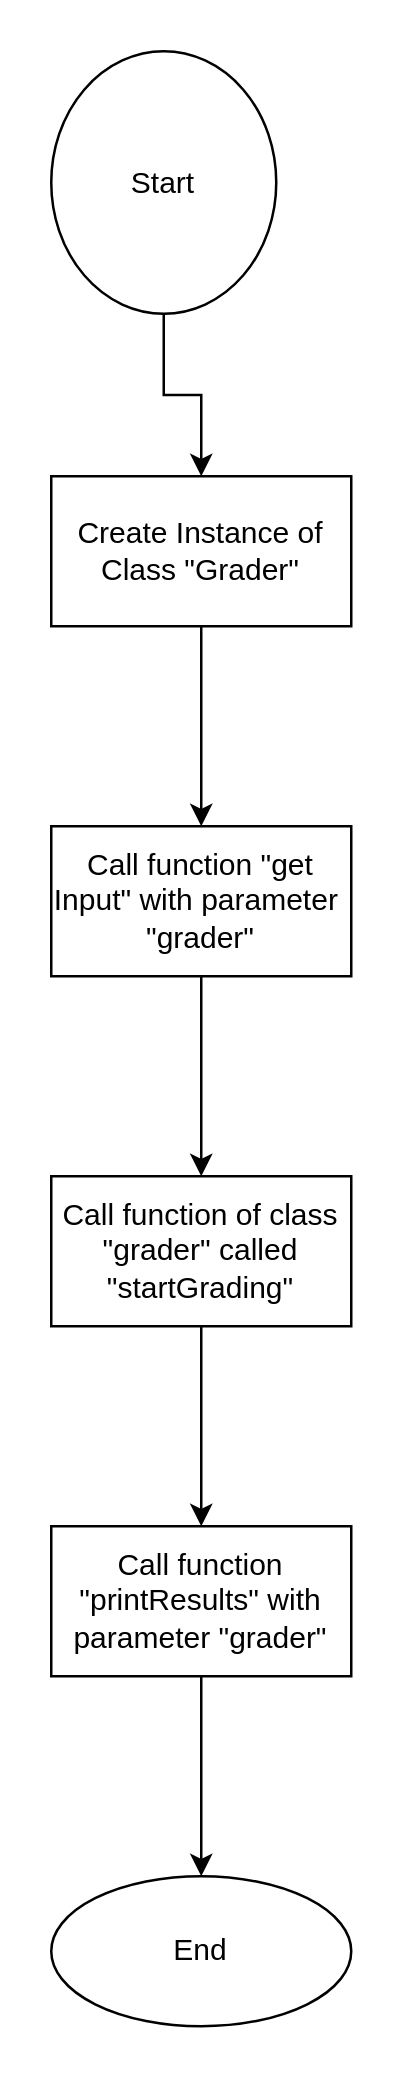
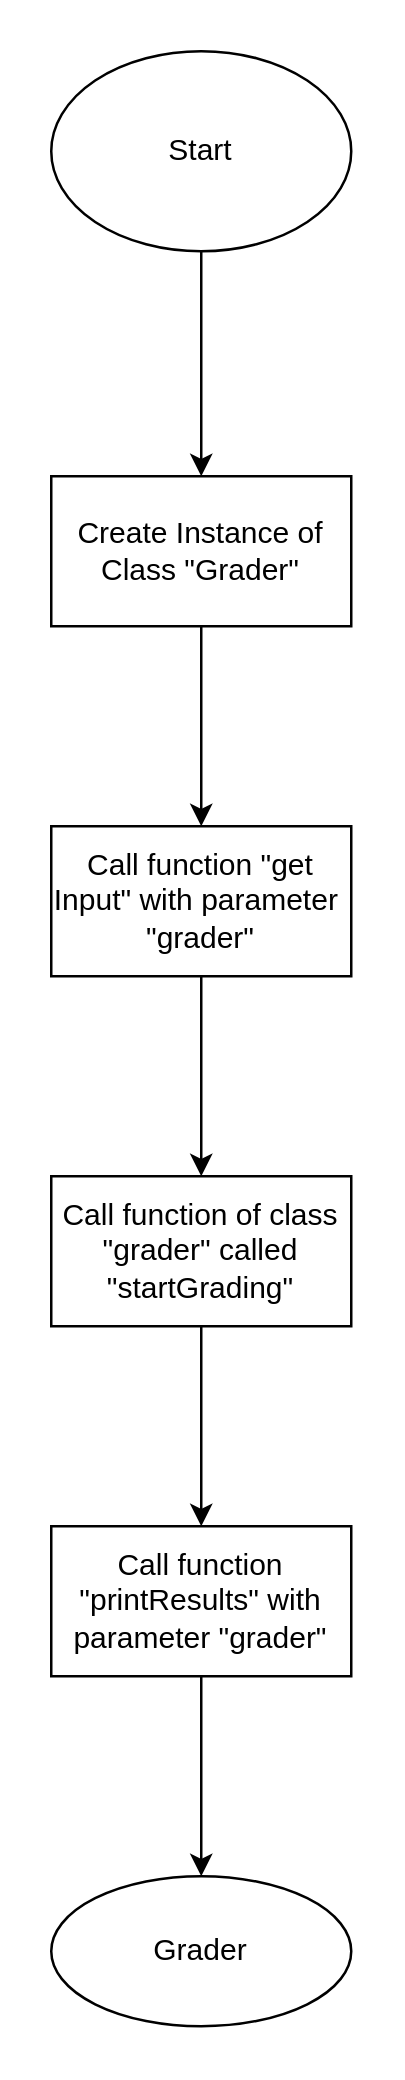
node "Start": size 225x263 -> 300x200
node "End": label "End" -> "Grader"
